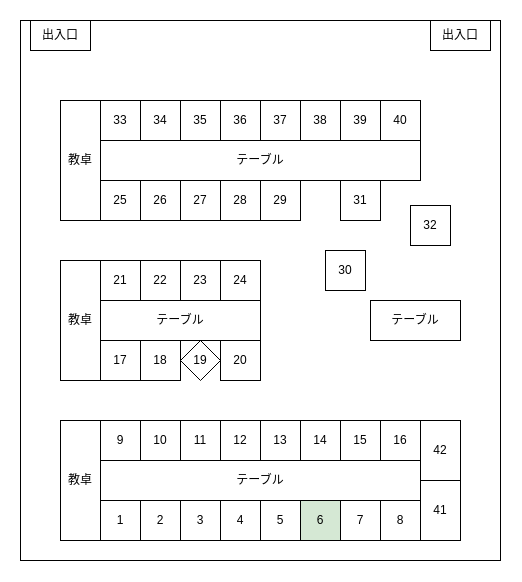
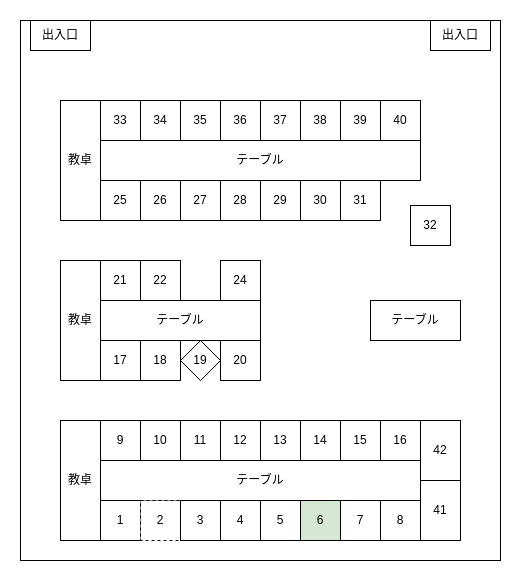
node "30": moved (346, 271) -> (321, 201)
node "23": removed
node "2": style solid -> dashed
